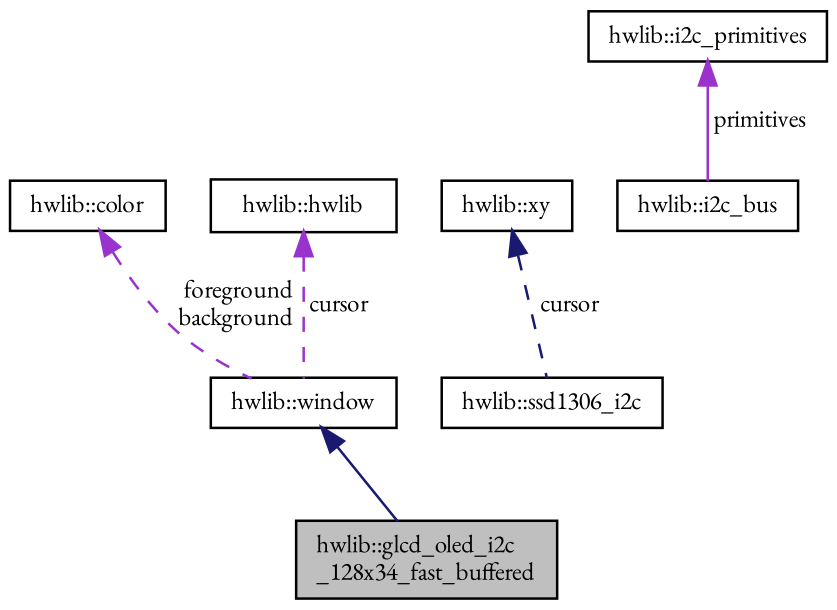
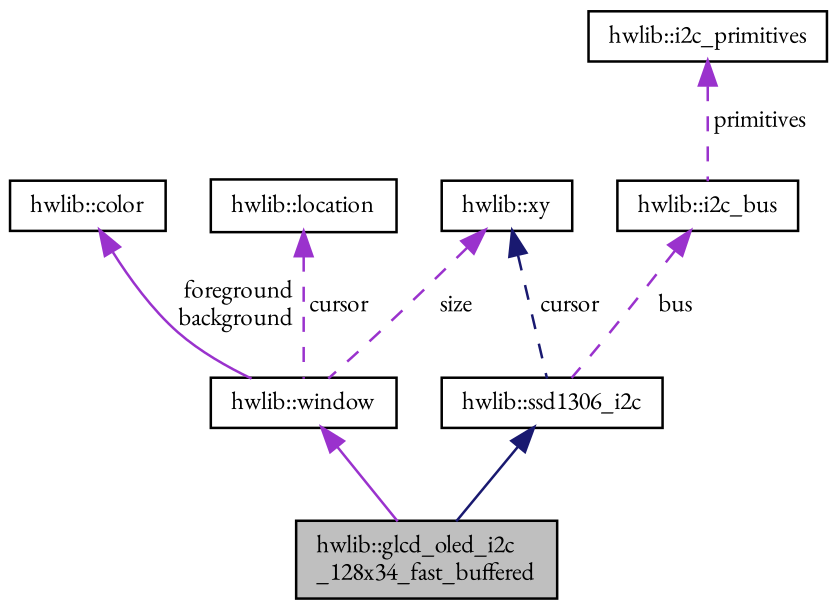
edge "hwlib::i2c_bus" -> "hwlib::i2c_primitives": style solid -> dashed
node "hwlib::hwlib": label "hwlib::hwlib" -> "hwlib::location"
edge "hwlib::window" -> "hwlib::xy": added, label "size"
edge "hwlib::ssd1306_i2c" -> "hwlib::i2c_bus": added, label "bus"
edge "hwlib::window" -> "hwlib::color": style dashed -> solid
edge "hwlib::glcd_oled_i2c _128x34_fast_buffered" -> "hwlib::window": color midnightblue -> darkorchid3
edge "hwlib::glcd_oled_i2c _128x34_fast_buffered" -> "hwlib::ssd1306_i2c": added
